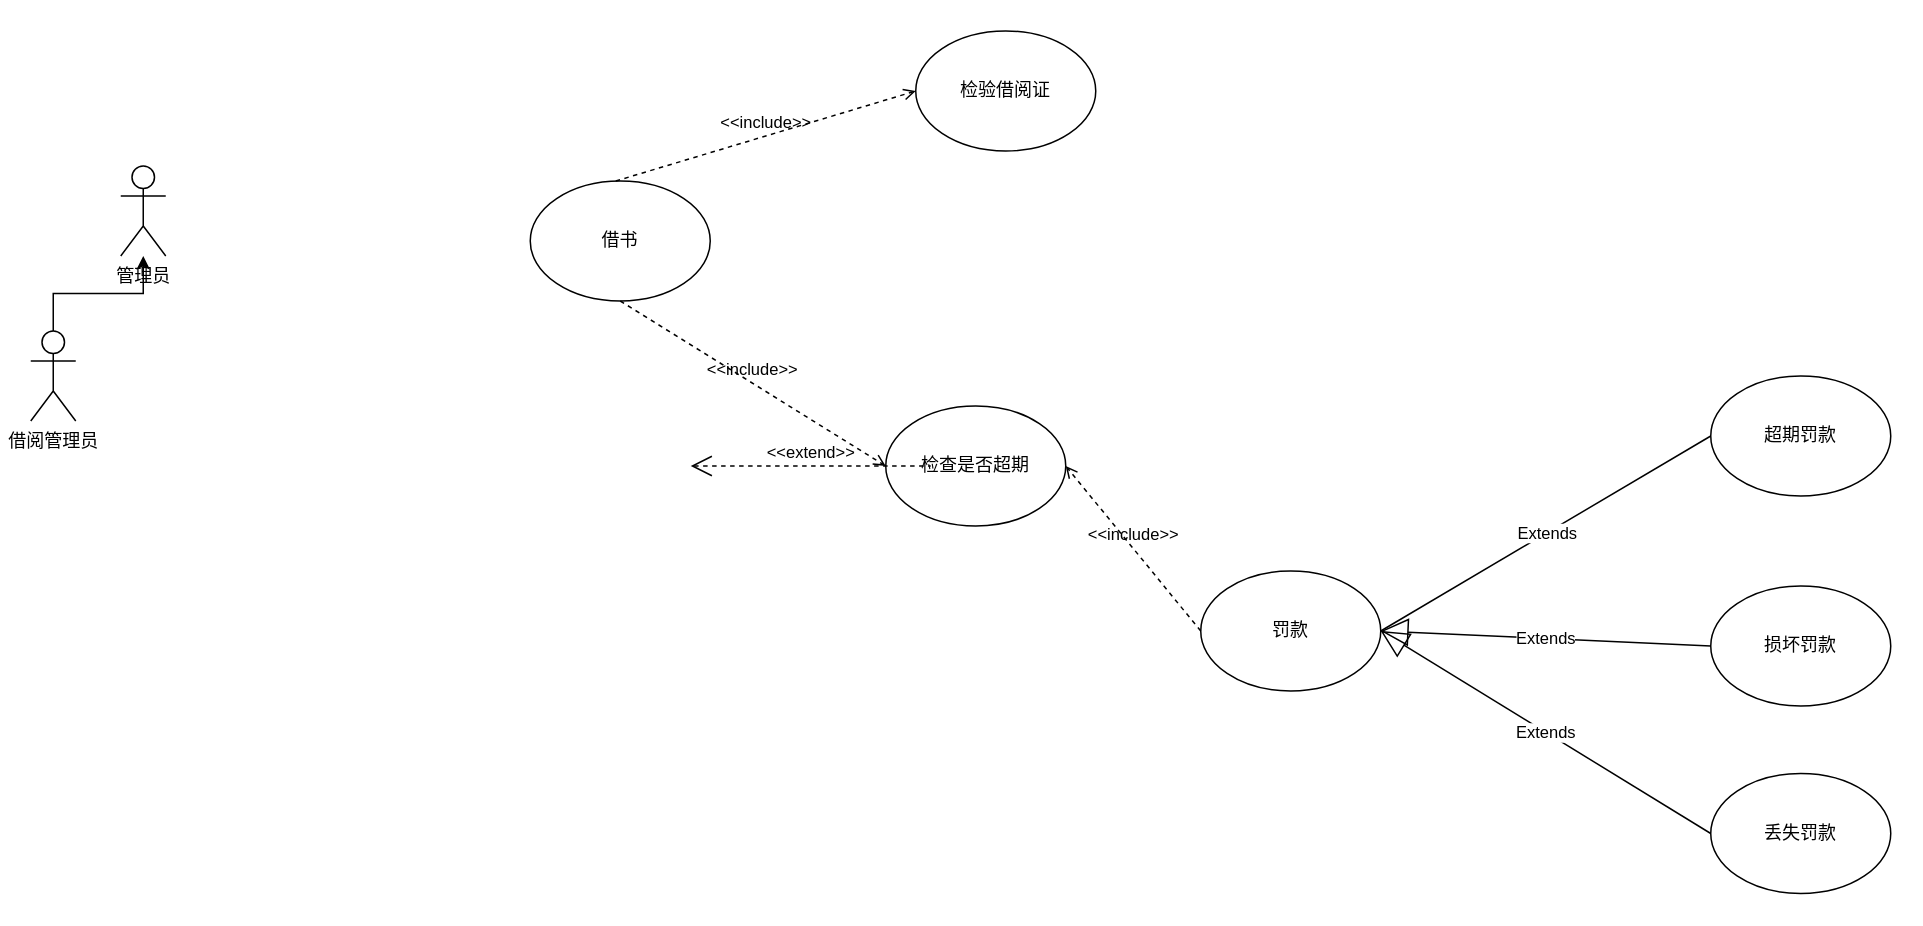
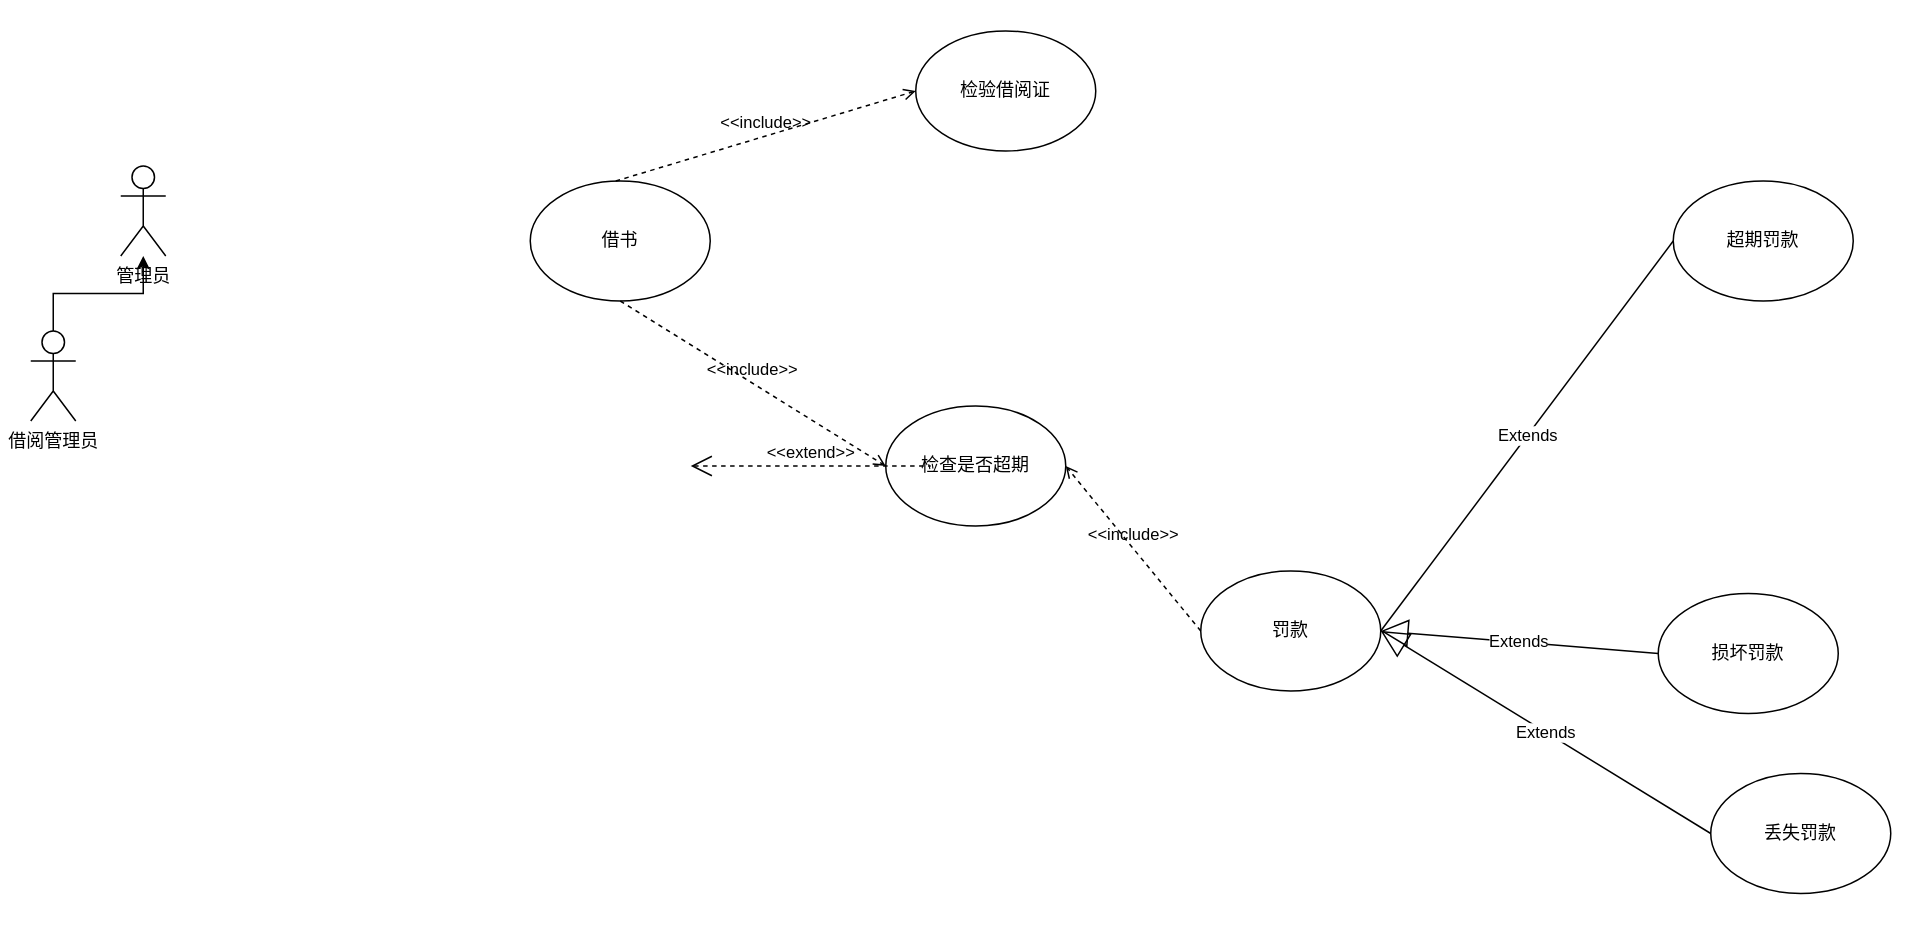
node "超期罚款": moved (1801, 436) -> (1763, 241)
node "损坏罚款": moved (1801, 646) -> (1748, 653)
